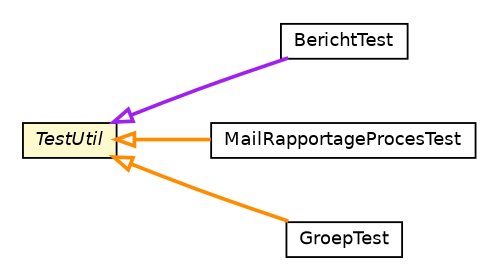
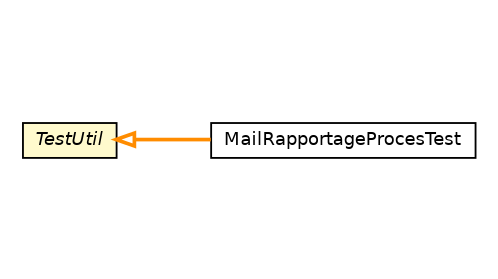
node "BerichtTest": removed
node "GroepTest": removed
